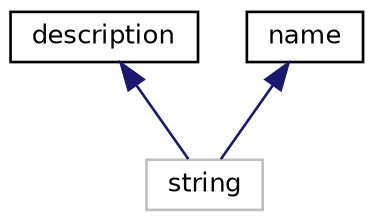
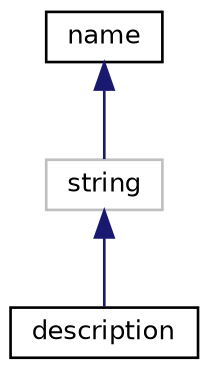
edge "string" -> "description": reversed
